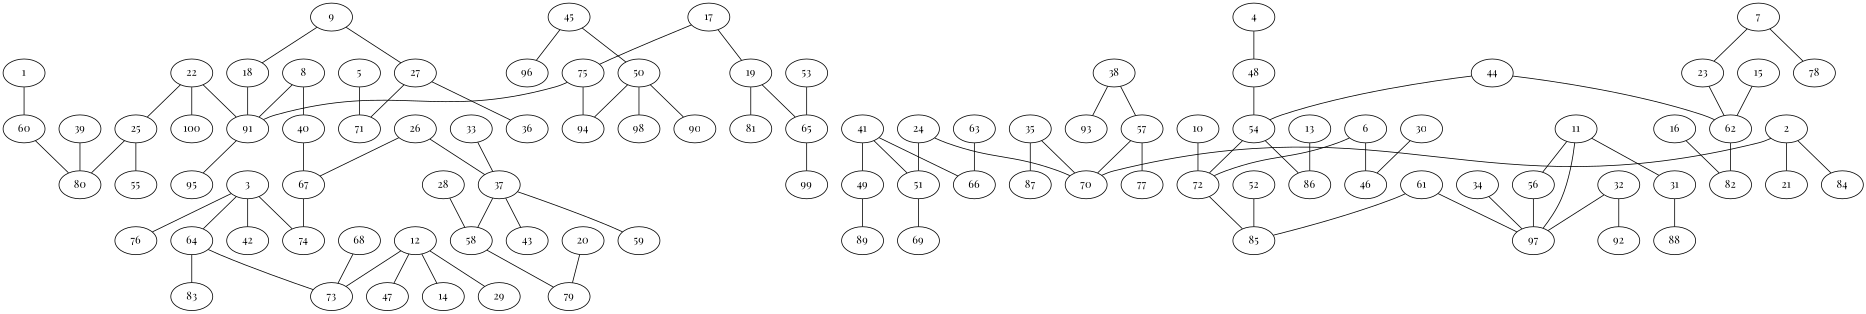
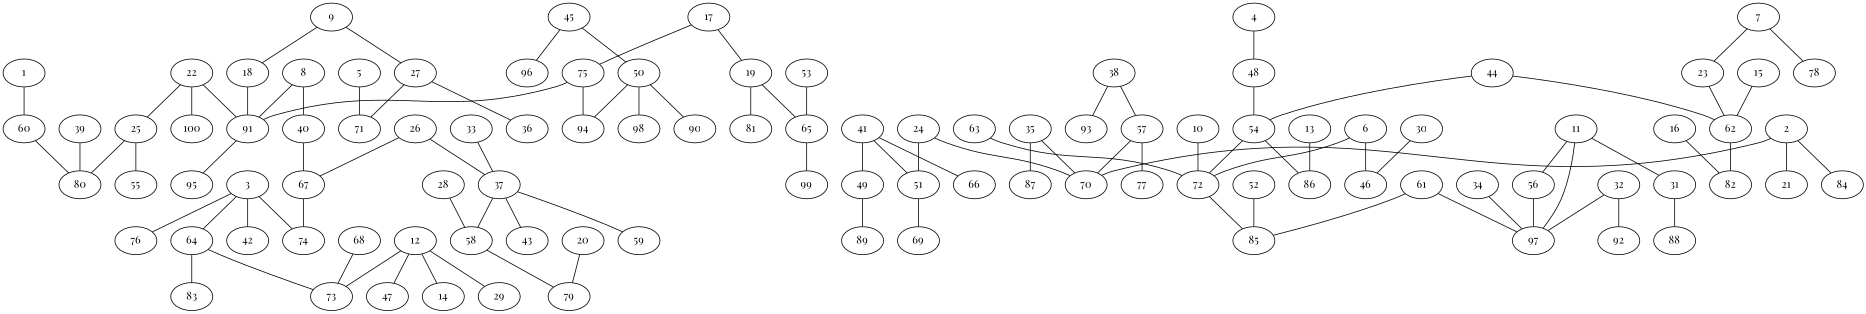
edge "63" -- "66": now "63" -- "72"
